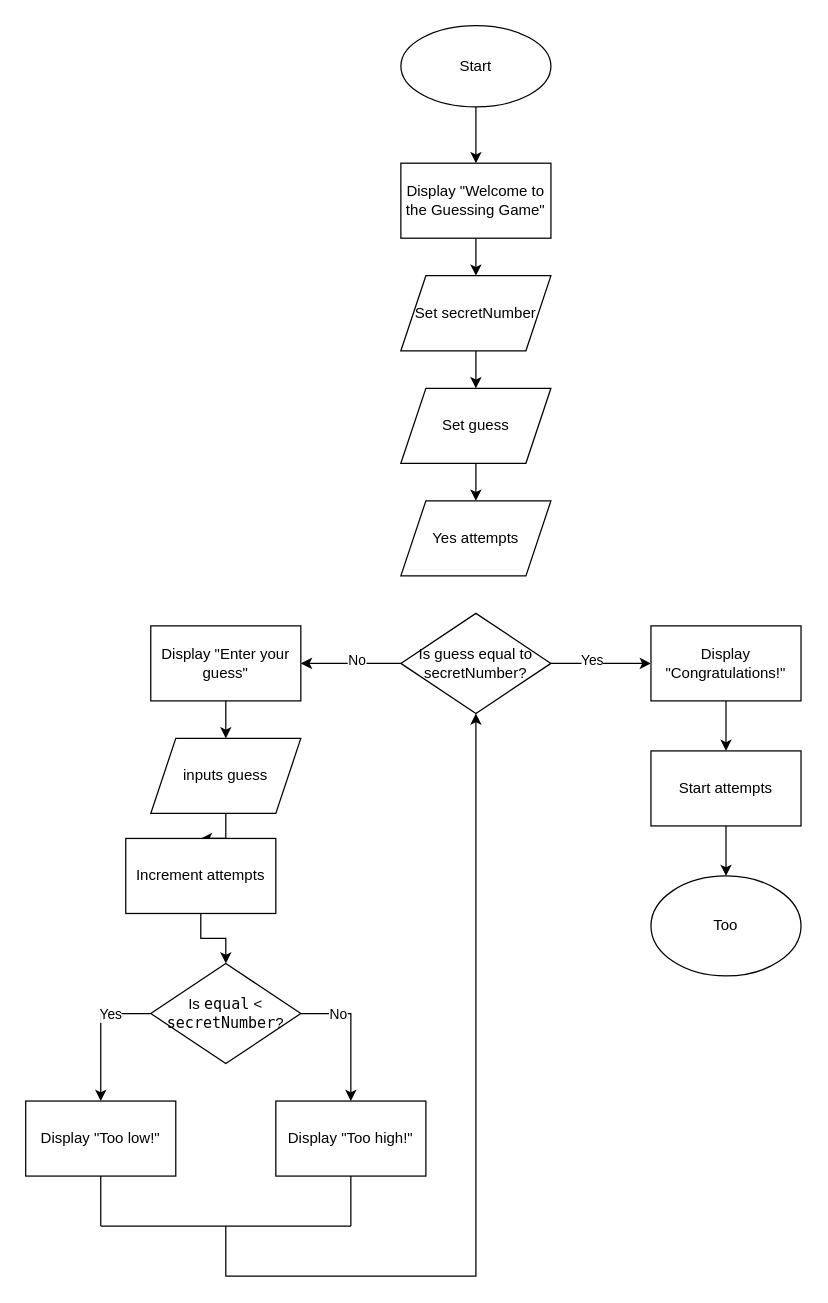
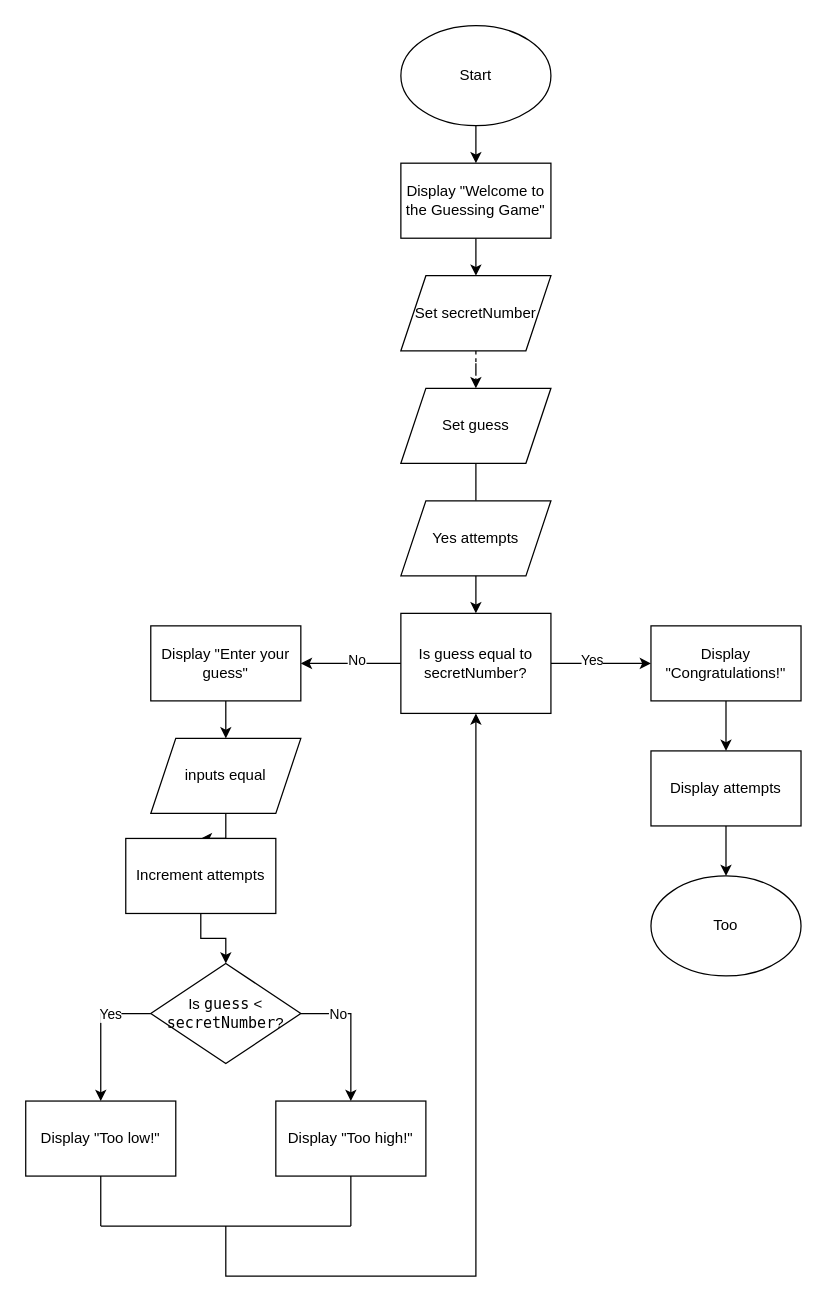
node "Start": size 150x81 -> 150x100
edge "Set secretNumber" -> "Set guess": style solid -> dashed
edge "Set guess" -> "Yes attempts": arrowhead classic -> none
edge "Yes attempts" -> "Is guess equal to secretNumber?": added
node "Is guess equal to secretNumber?": shape diamond -> rectangle
node "inputs guess": label "inputs guess" -> "inputs equal"
node "Start attempts": label "Start attempts" -> "Display attempts"
node "Is equal < secretNumber?": label "Is equal < secretNumber?" -> "Is guess < secretNumber?"
